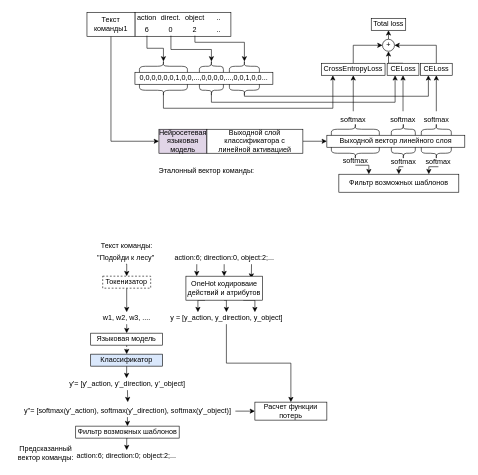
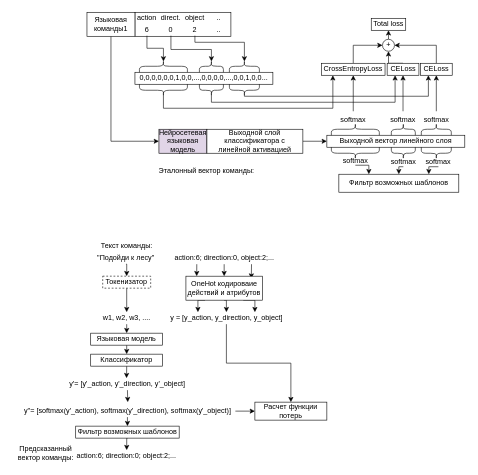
node "Текст команды1": label "Текст команды1" -> "Языковая команды1"
edge "Языковая модель" -> "Классификатор": style dashed -> solid
node "Классификатор": fillcolor #dae8fc -> #ffffff
